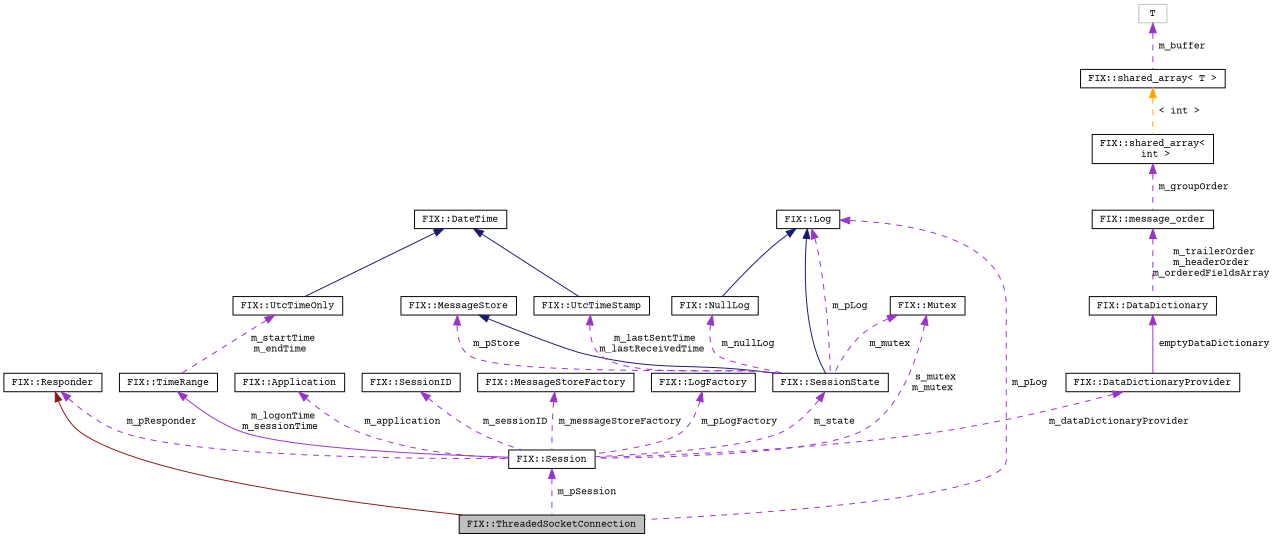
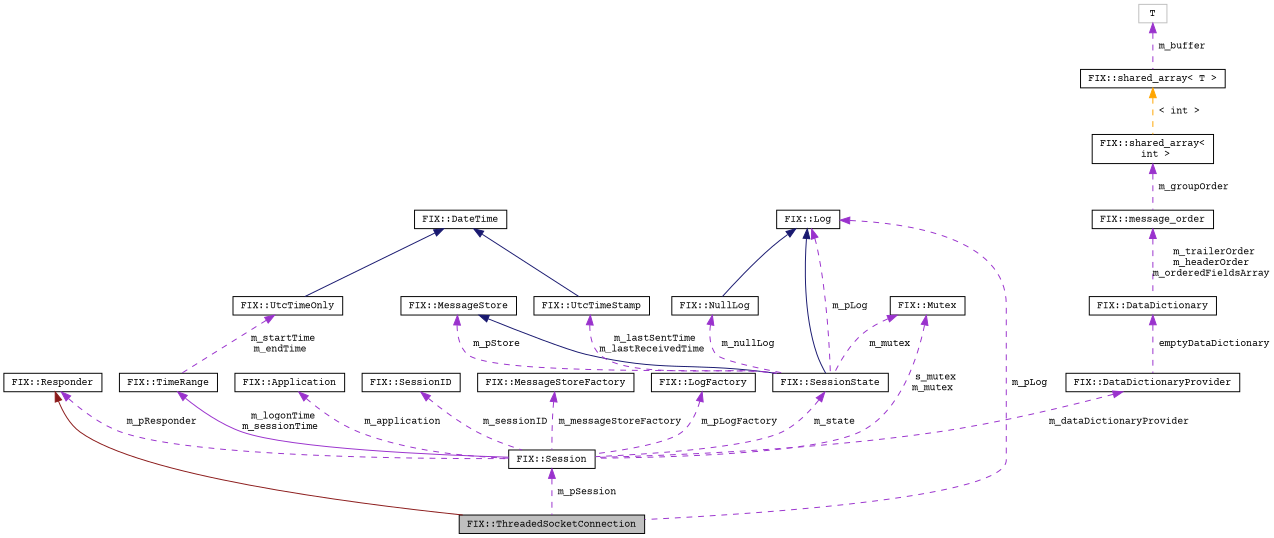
edge "FIX::DataDictionaryProvider" -> "FIX::DataDictionary": style solid -> dashed
